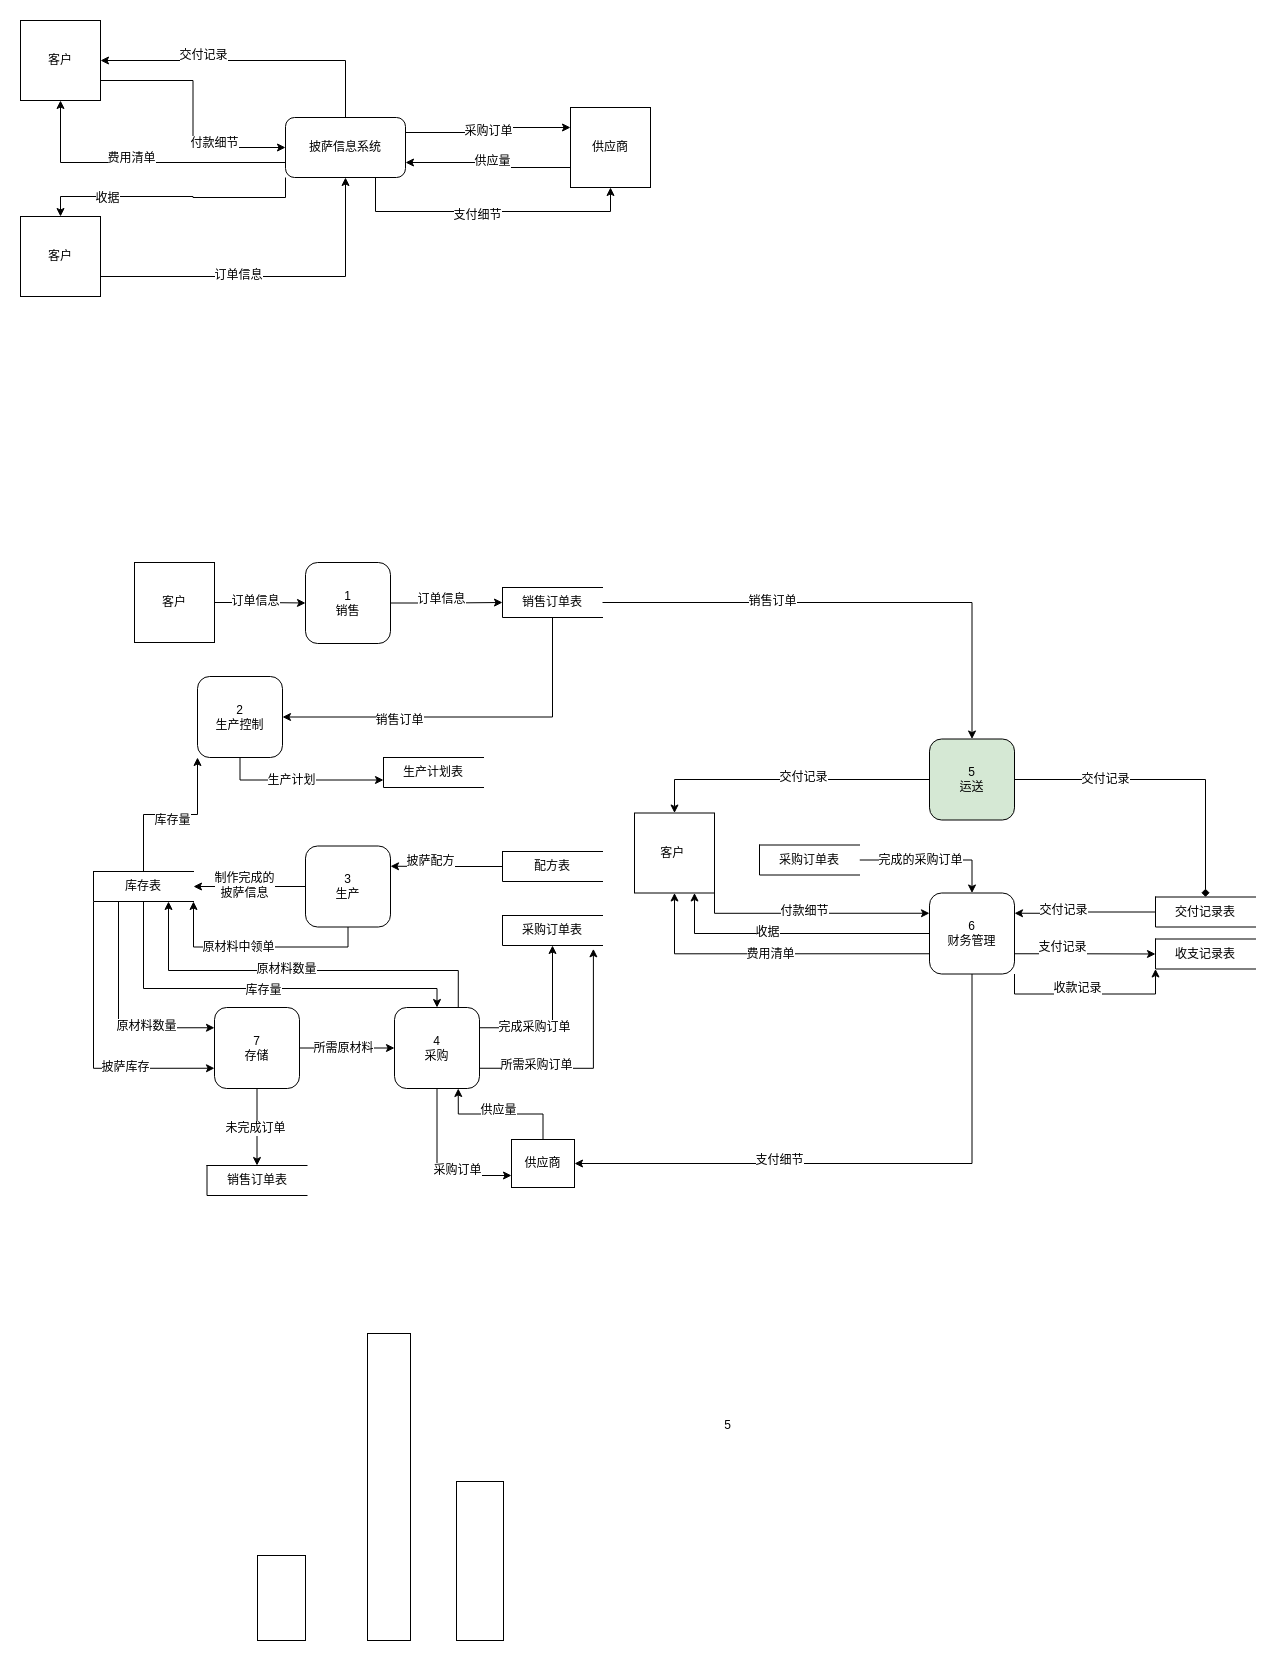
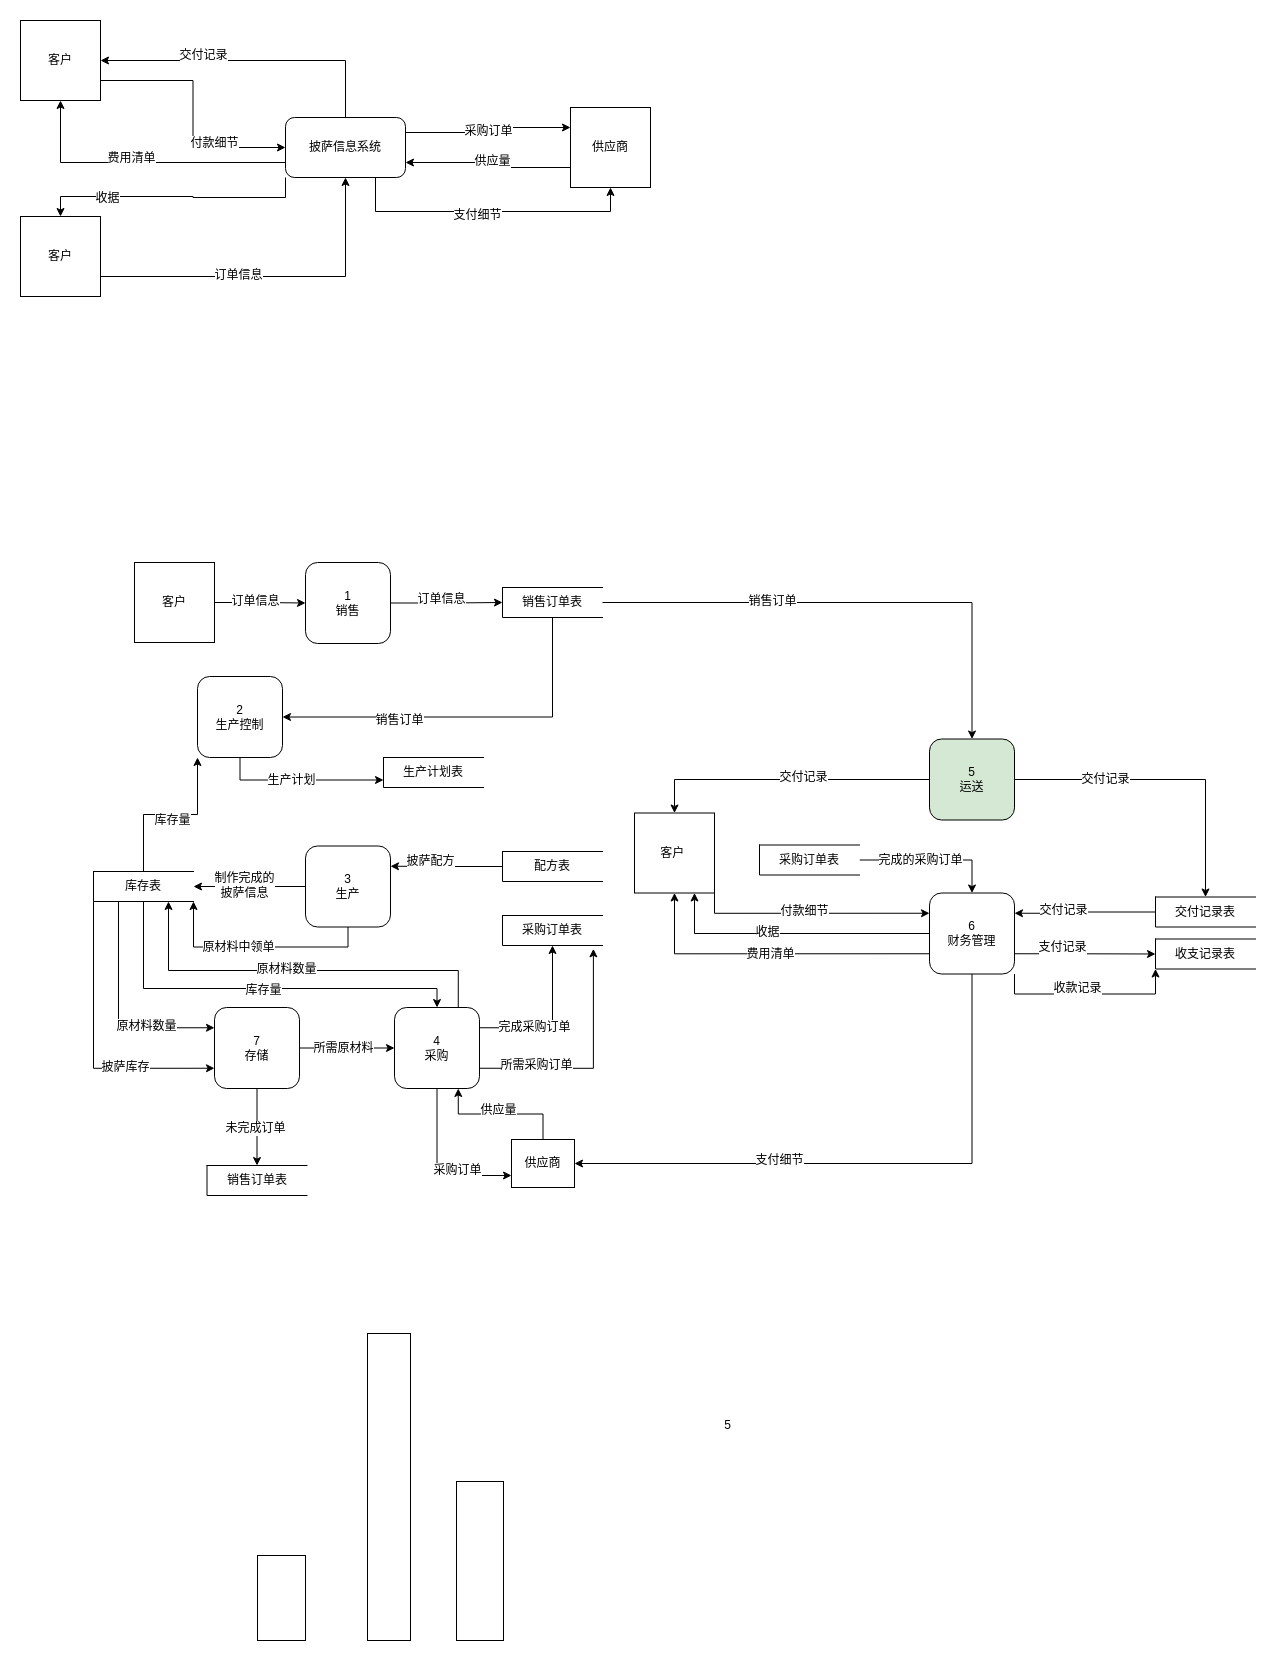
edge "5 运送" -> "交付记录表": arrowhead diamond -> classic
